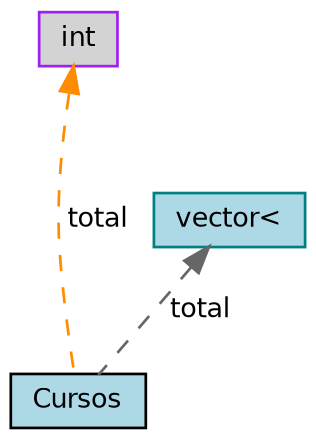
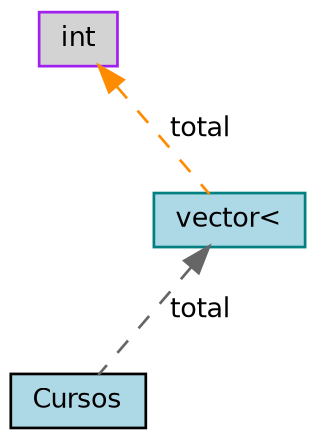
edge "Cursos" -> "int": now "vector<" -> "int"
